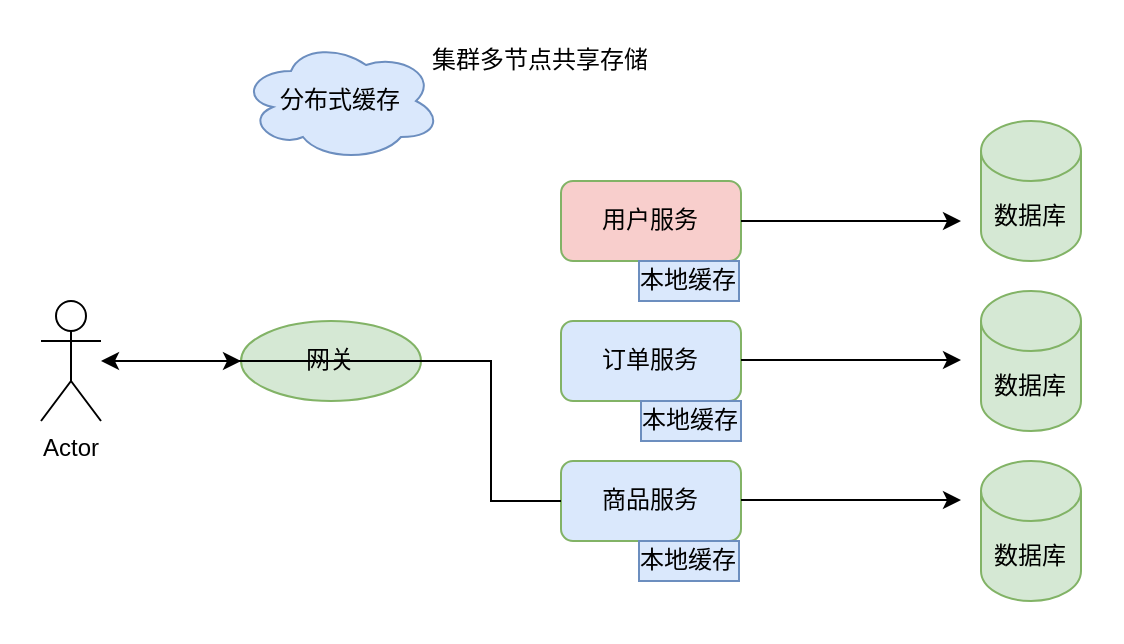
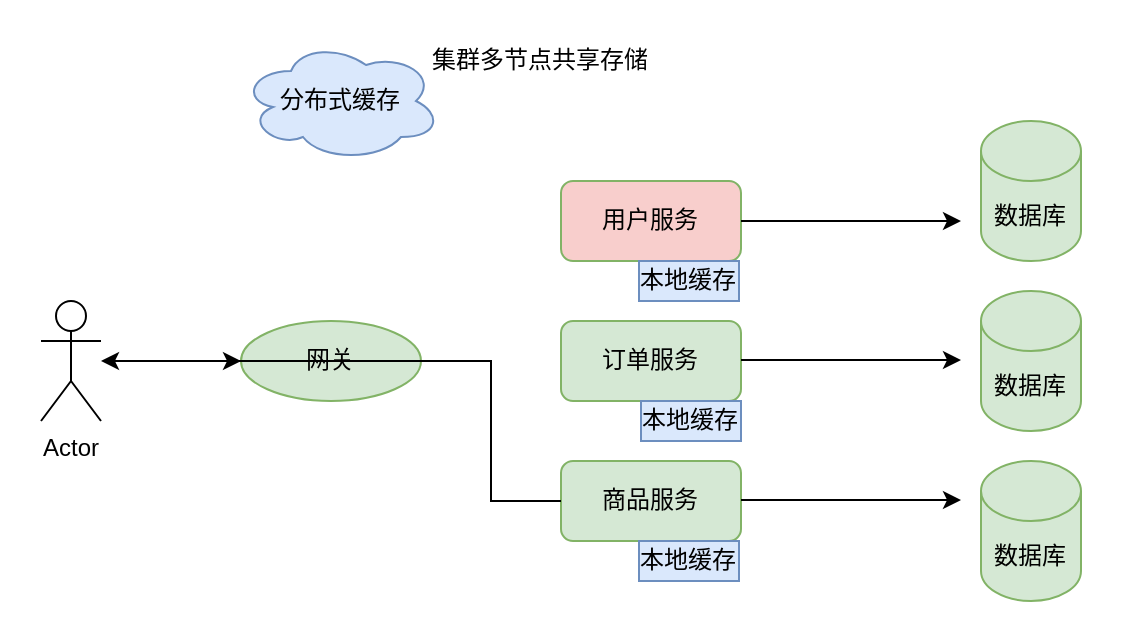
node "订单服务": fillcolor #dae8fc -> #d5e8d4
node "商品服务": fillcolor #dae8fc -> #d5e8d4
